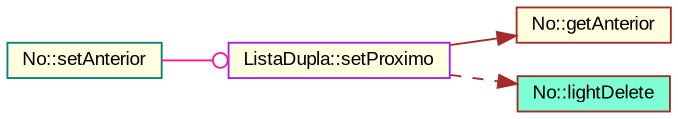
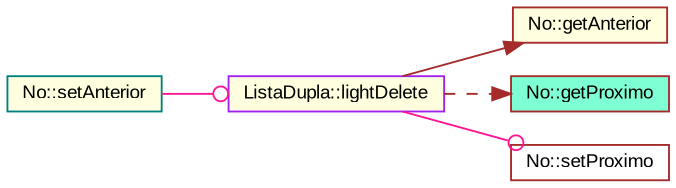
node "ListaDupla::setProximo": label "ListaDupla::setProximo" -> "ListaDupla::lightDelete"
node "No::lightDelete": label "No::lightDelete" -> "No::getProximo"
node "No::setProximo": added
